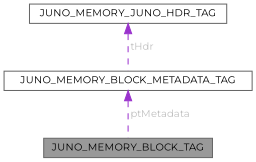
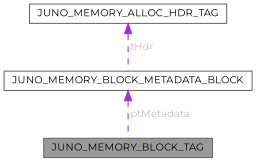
node "JUNO_MEMORY_JUNO_HDR_TAG": label "JUNO_MEMORY_JUNO_HDR_TAG" -> "JUNO_MEMORY_ALLOC_HDR_TAG"
node "JUNO_MEMORY_BLOCK_METADATA_TAG": label "JUNO_MEMORY_BLOCK_METADATA_TAG" -> "JUNO_MEMORY_BLOCK_METADATA_BLOCK"
